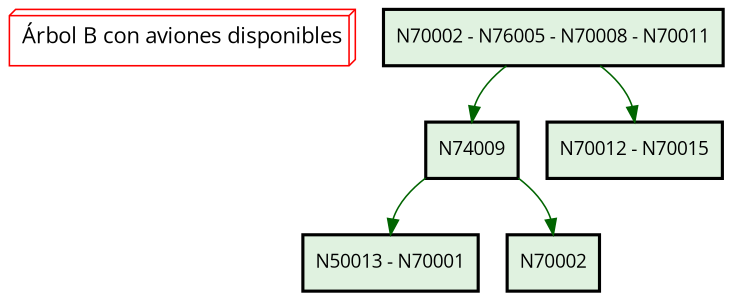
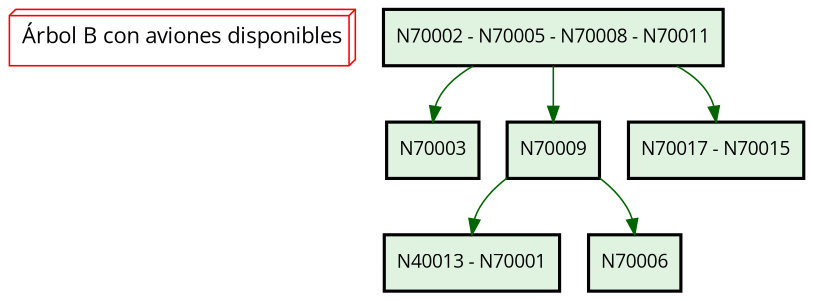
node "N70002 - N76005 - N70008 - N70011": label "N70002 - N76005 - N70008 - N70011" -> "N70002 - N70005 - N70008 - N70011"
node "N70003": added
node "N74009": label "N74009" -> "N70009"
node "N70012 - N70015": label "N70012 - N70015" -> "N70017 - N70015"
node "N50013 - N70001": label "N50013 - N70001" -> "N40013 - N70001"
node "N70002": label "N70002" -> "N70006"
